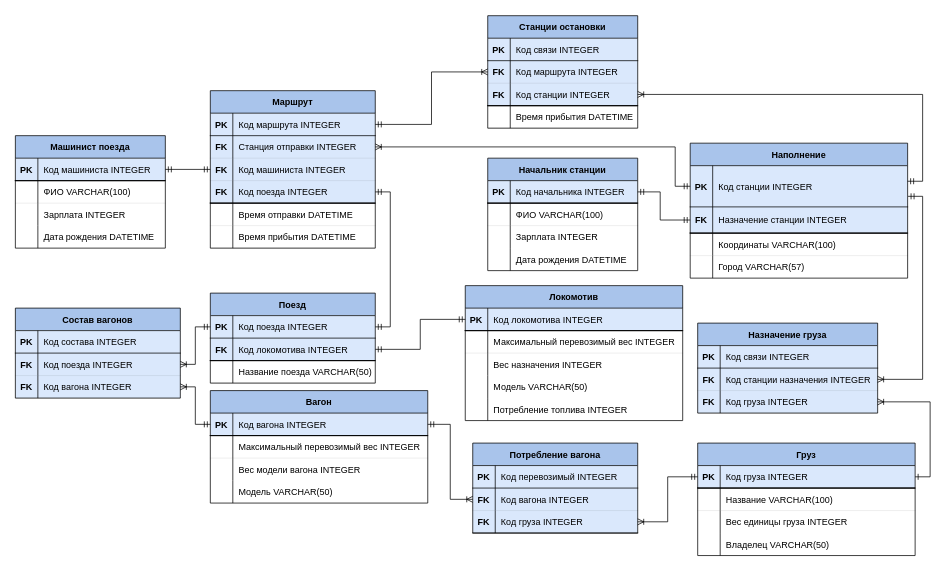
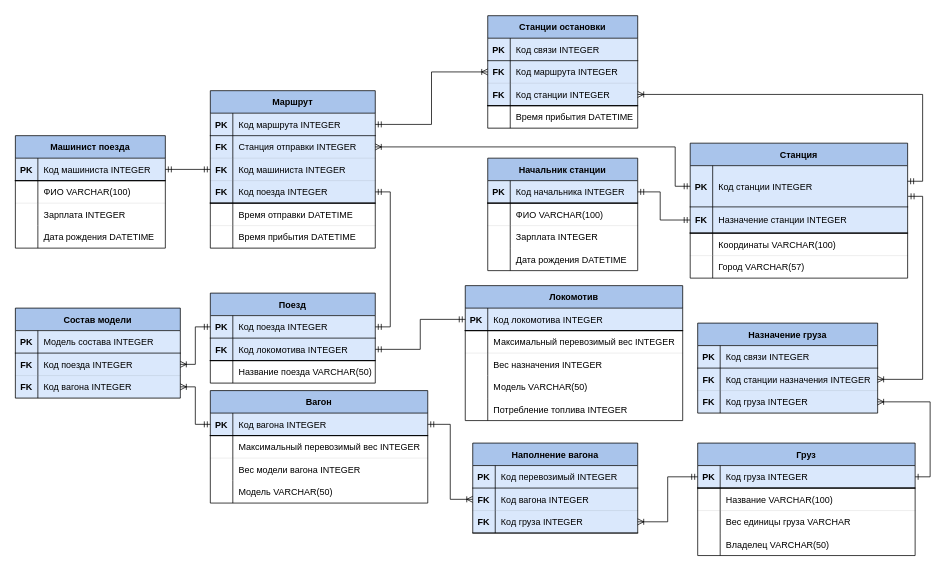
node "Наполнение": label "Наполнение" -> "Станция"
node "Состав вагонов": label "Состав вагонов" -> "Состав модели"
node "Код состава INTEGER": label "Код состава INTEGER" -> "Модель состава INTEGER"
node "Потребление вагона": label "Потребление вагона" -> "Наполнение вагона"
node "Вес единицы груза INTEGER": label "Вес единицы груза INTEGER" -> "Вес единицы груза VARCHAR"
